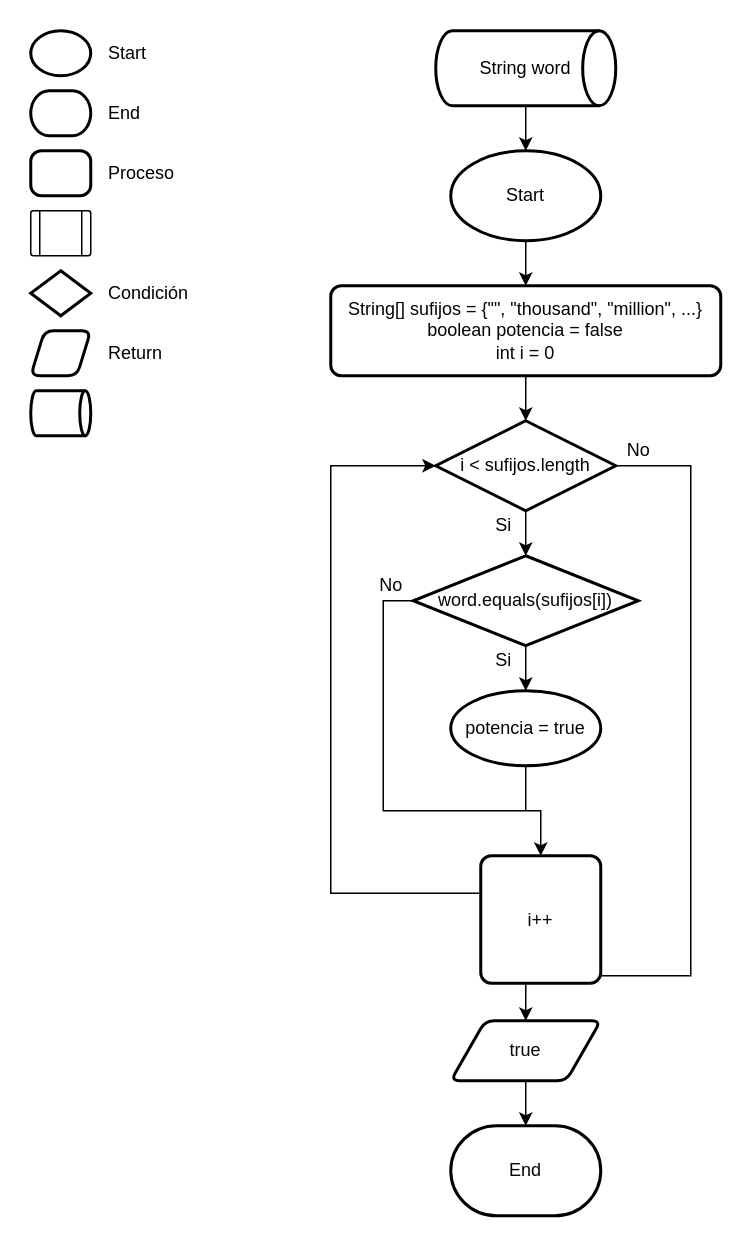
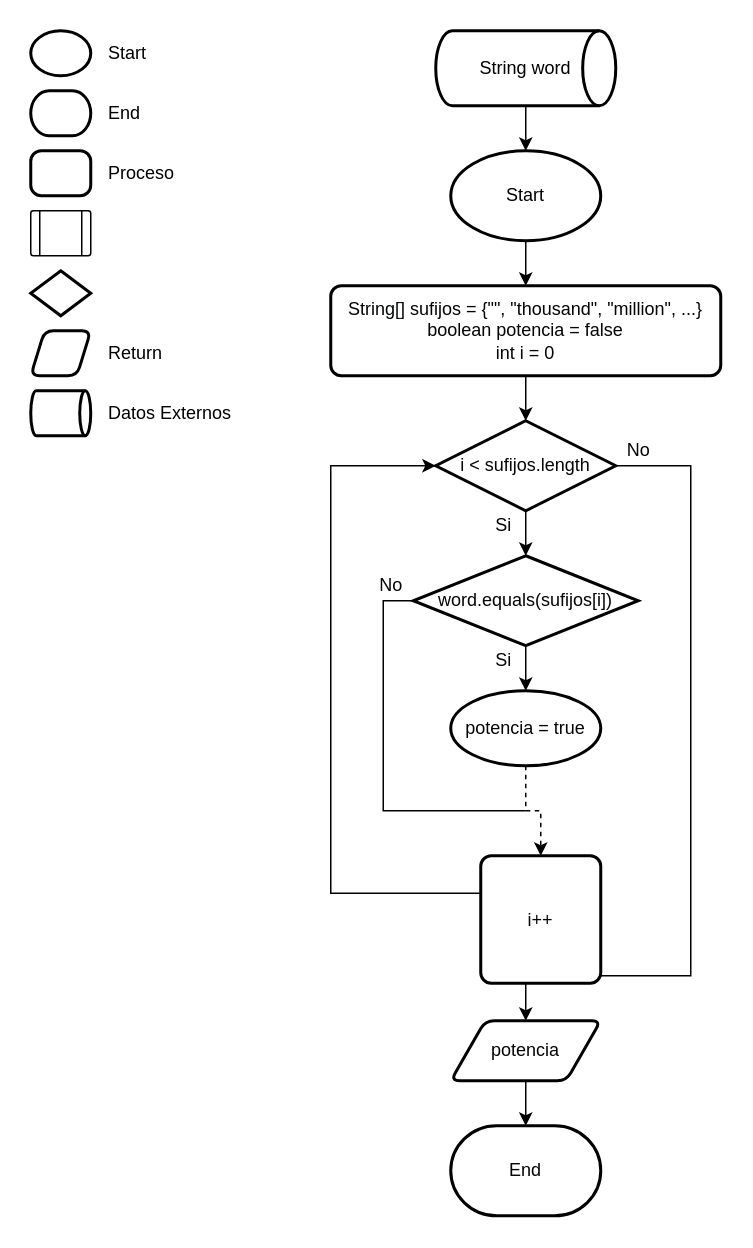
node "Condición": removed
node "Datos Externos": added
edge "potencia = true" -> "i++": style solid -> dashed
node "true": label "true" -> "potencia"
